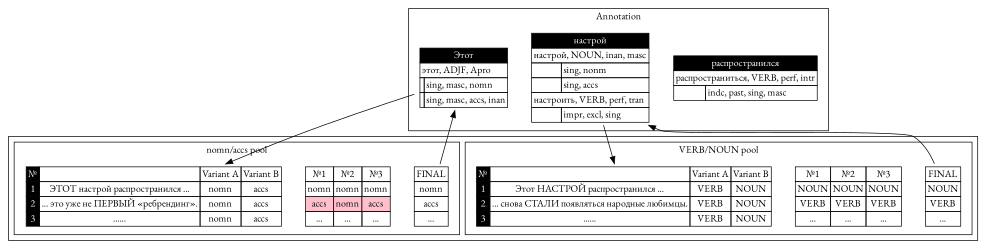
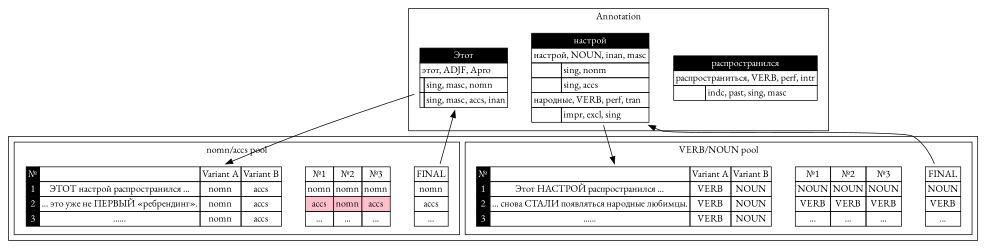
node "настрой": text "настроить, VERB, perf, tran" -> "народные, VERB, perf, tran"
